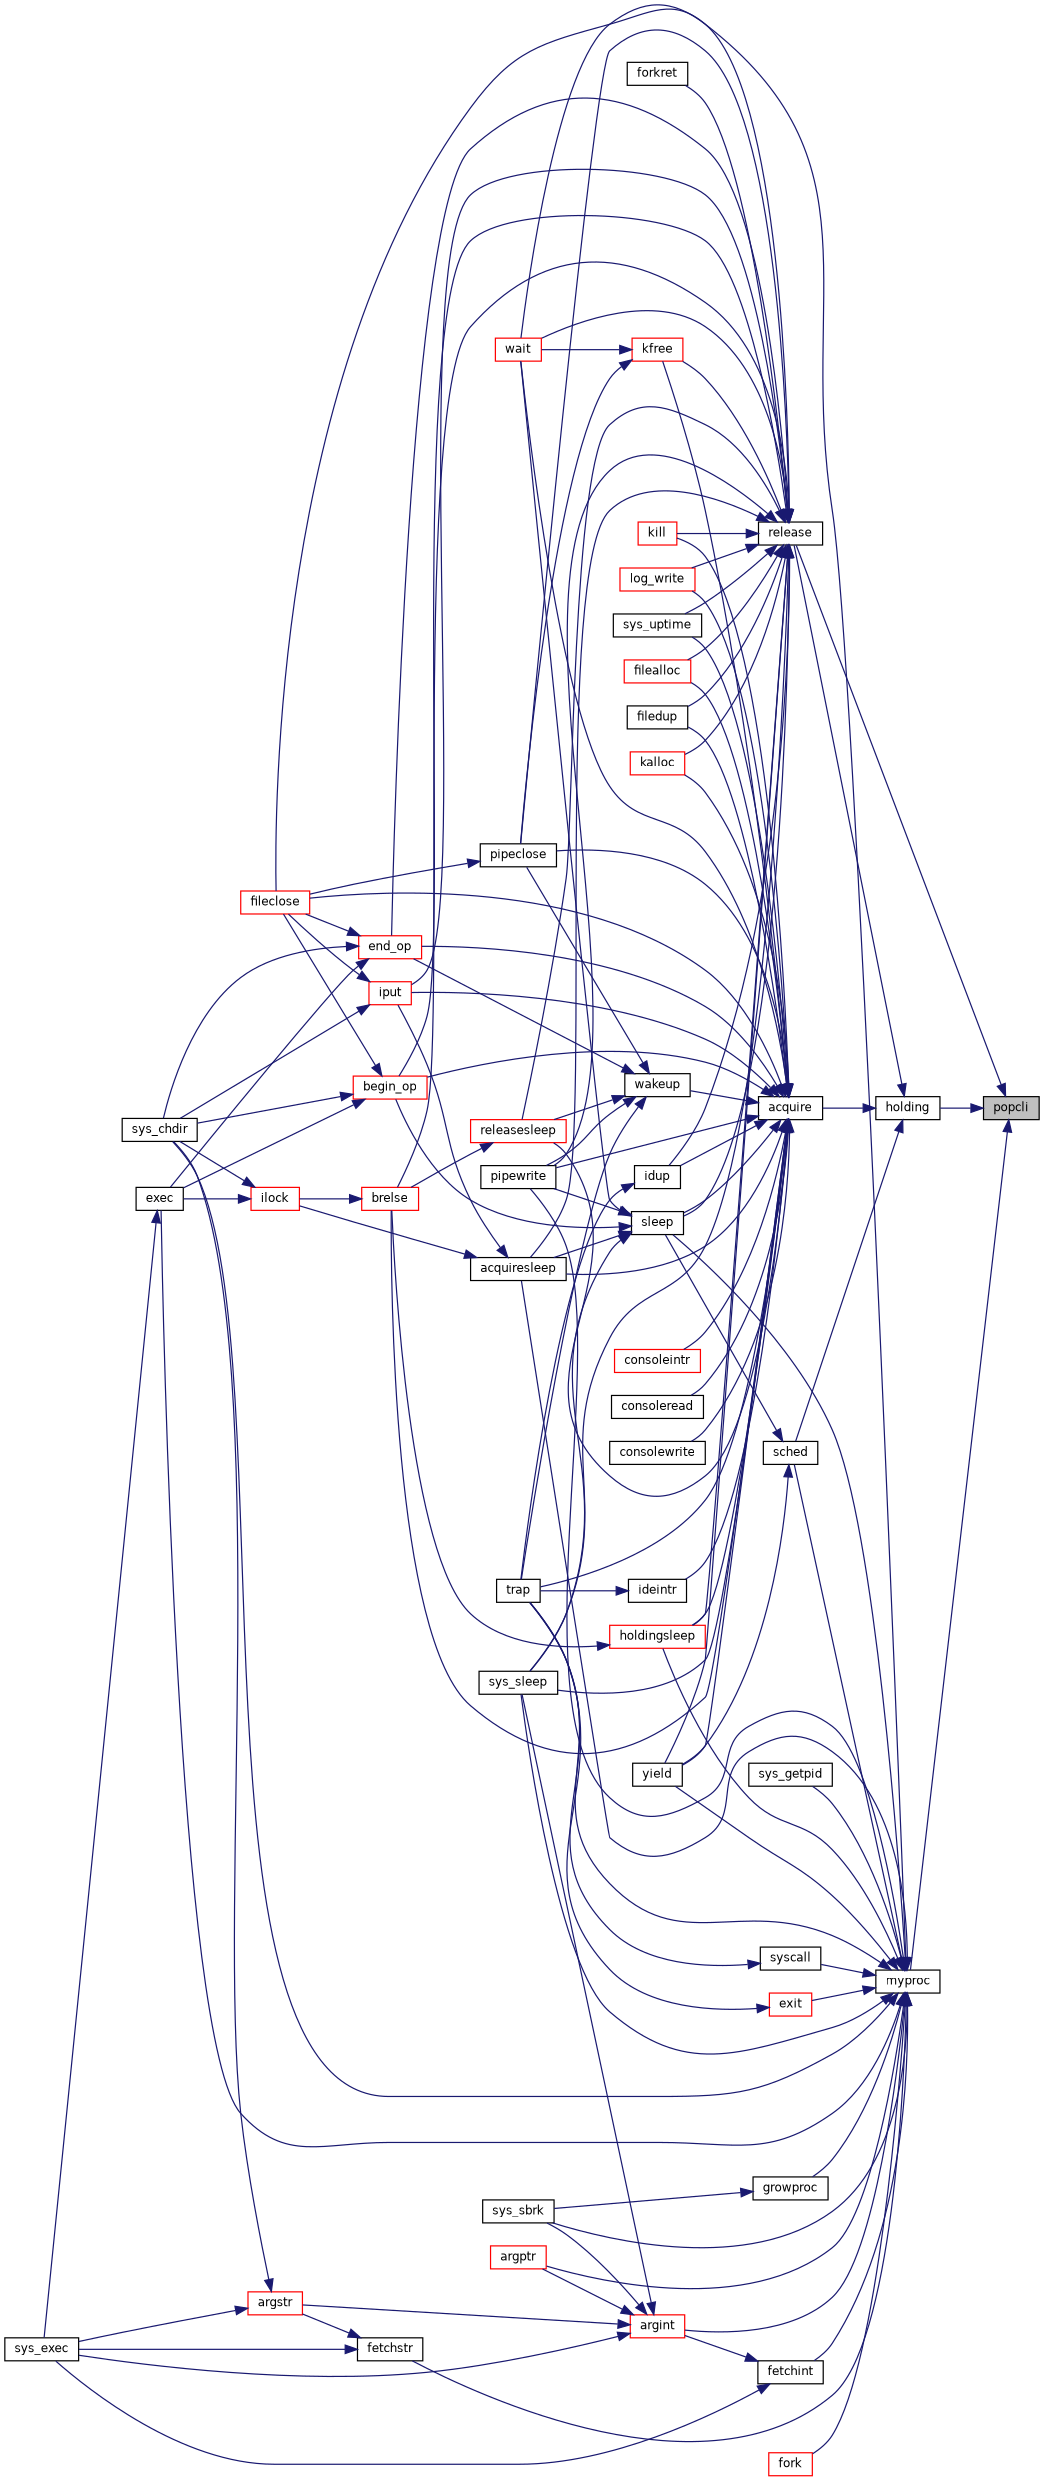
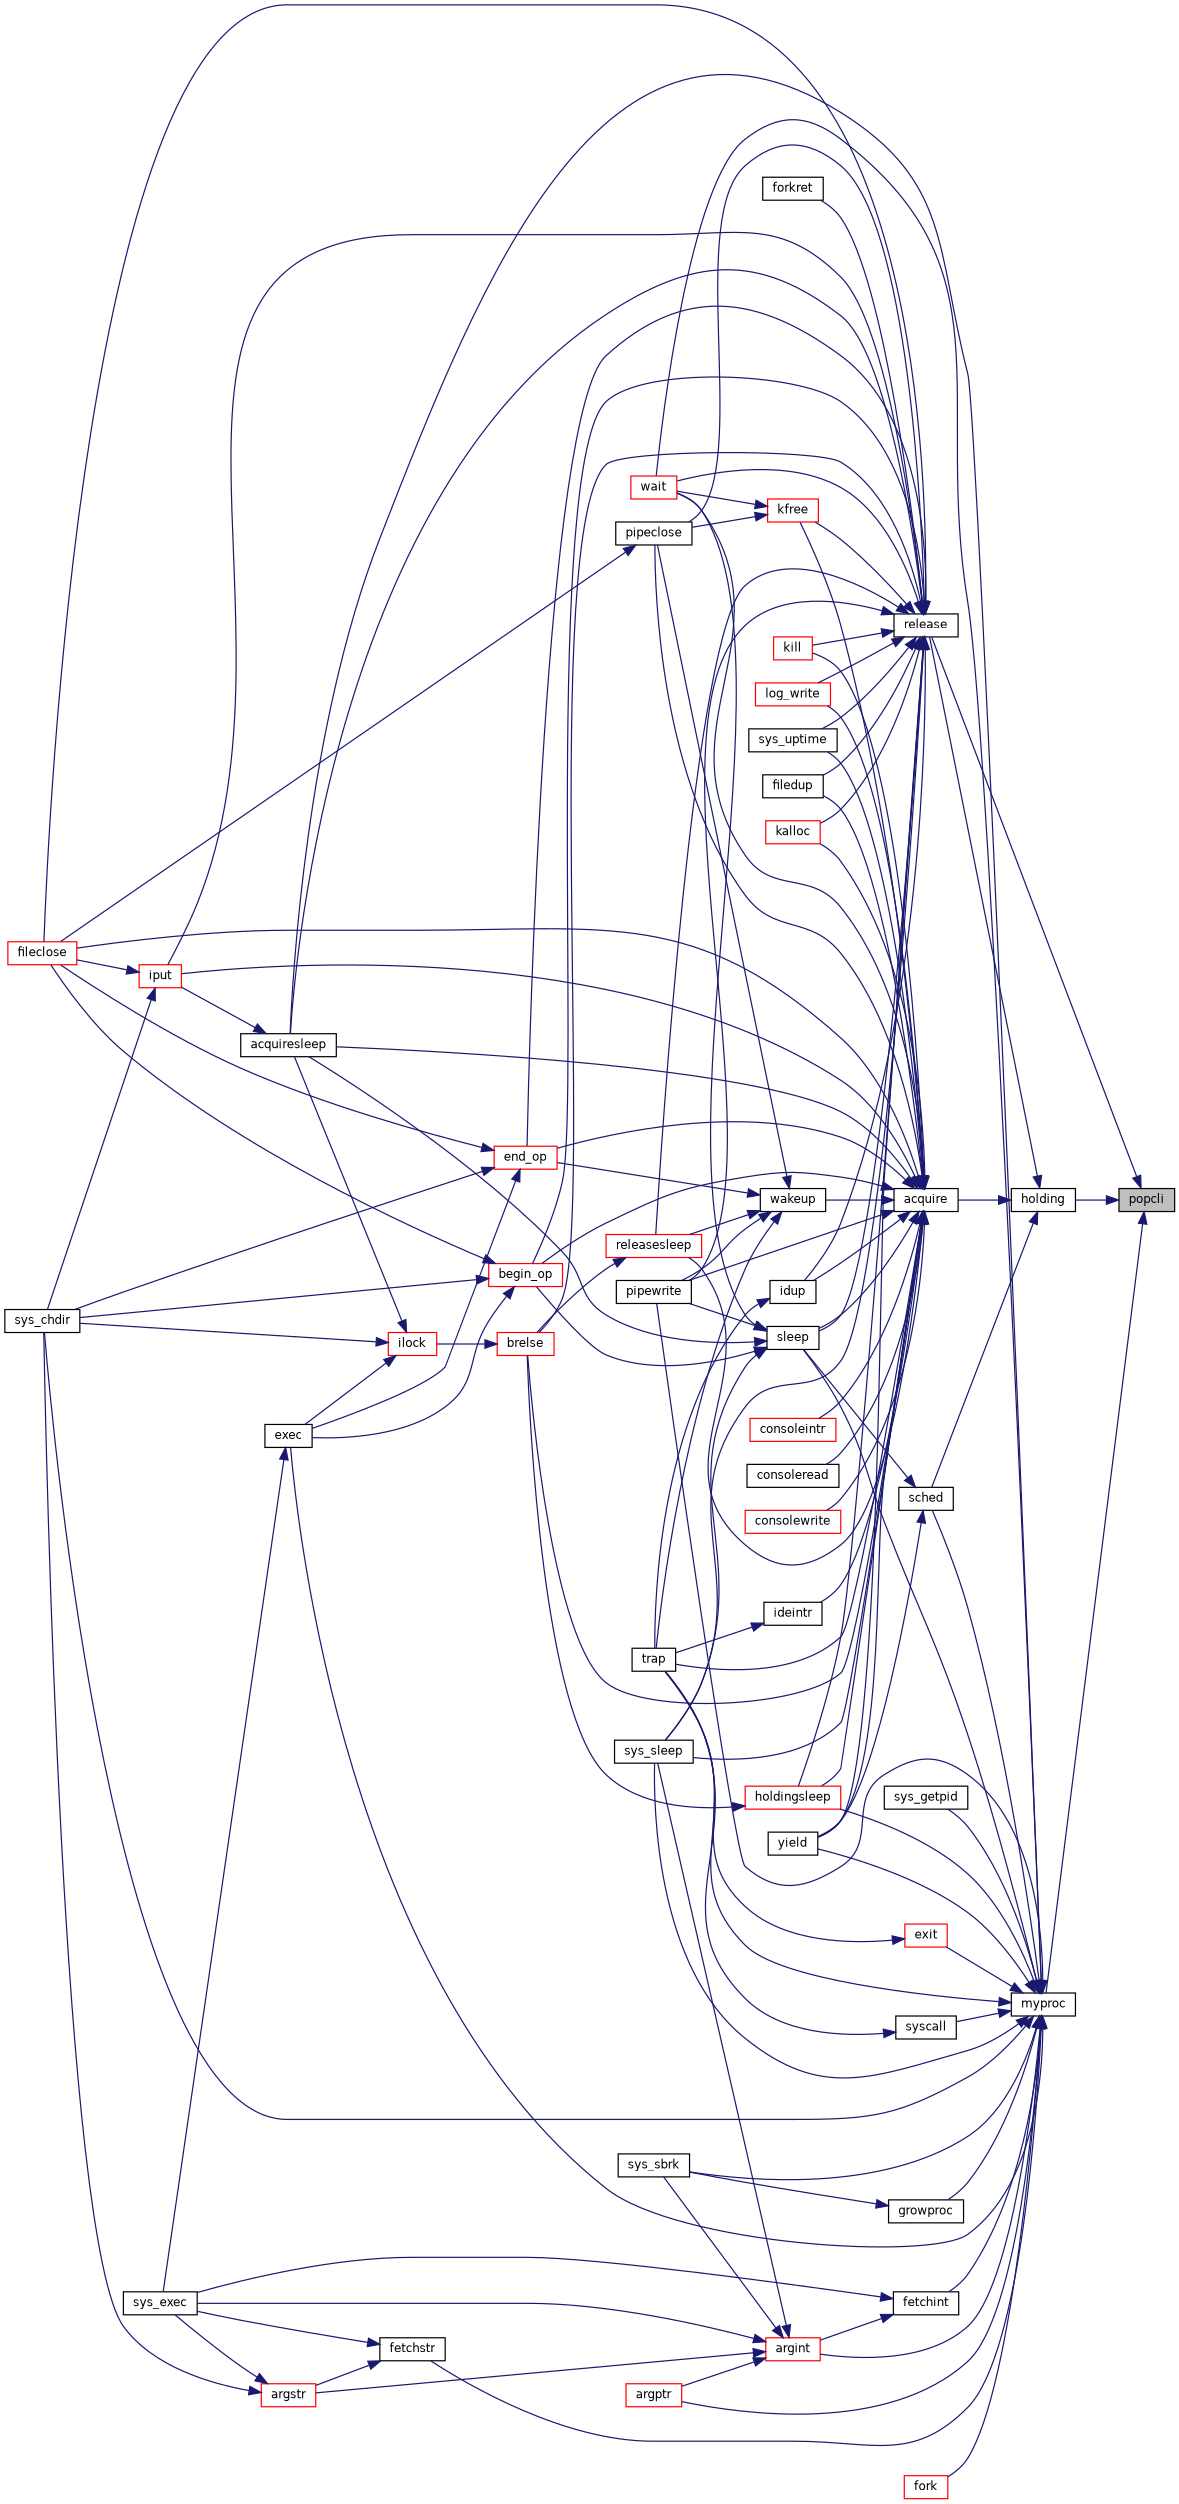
node "filealloc": removed
edge "ilock" -> "acquiresleep": reversed
node "consolewrite": color black -> red
